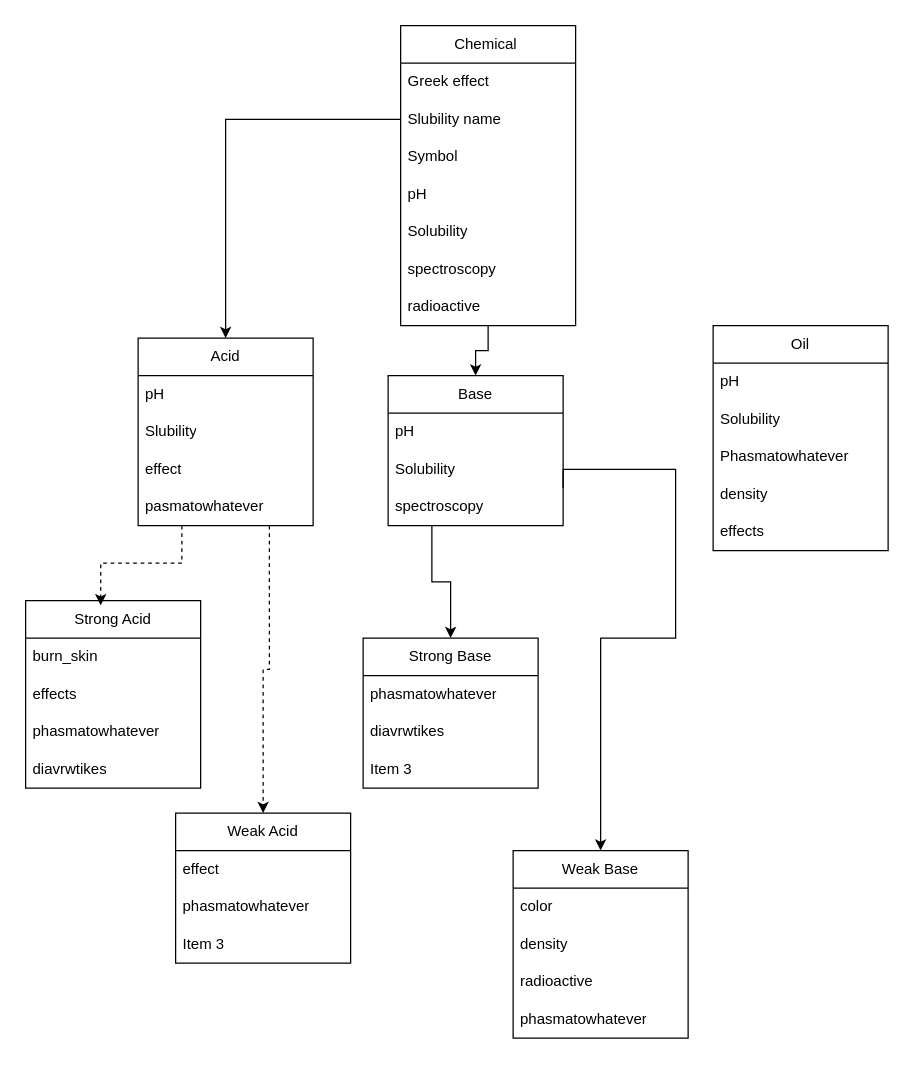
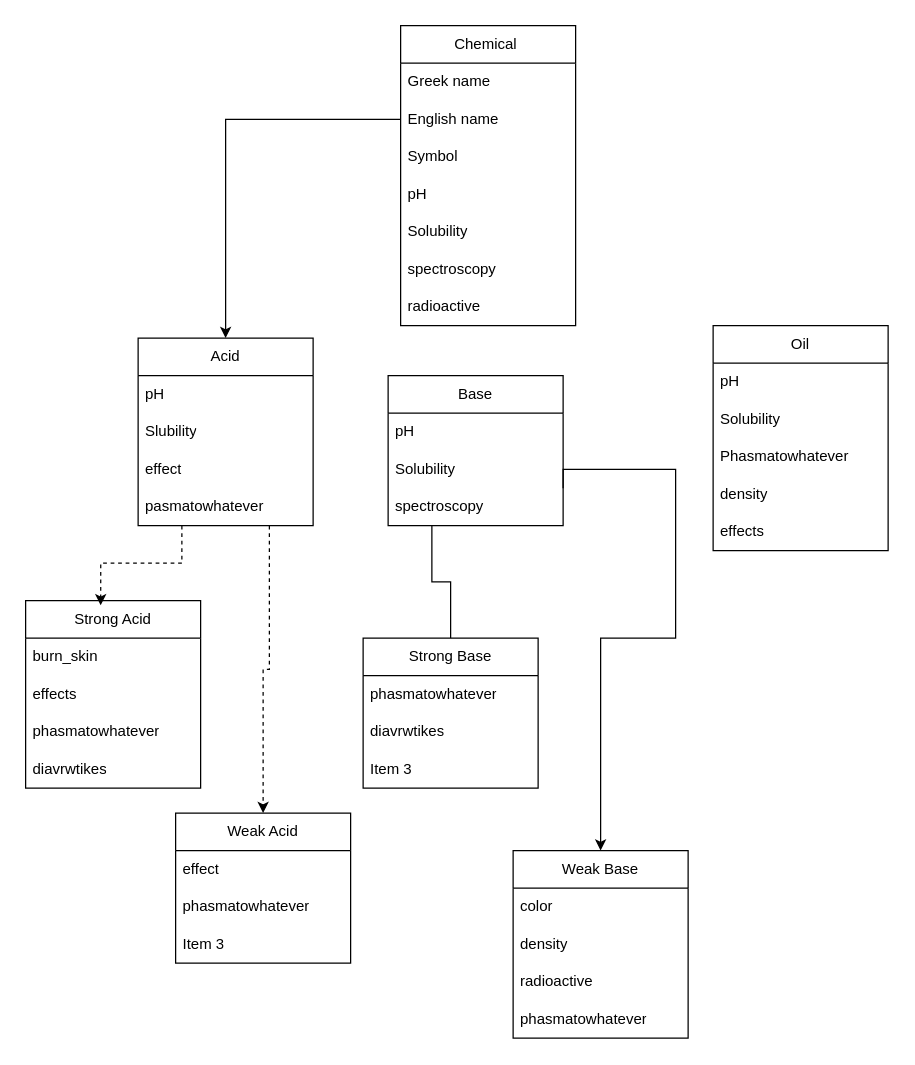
node "Greek effect": label "Greek effect" -> "Greek name"
node "Slubility name": label "Slubility name" -> "English name"
edge "Chemical" -> "Base": removed
edge "Base" -> "Strong Base": arrowhead classic -> none
